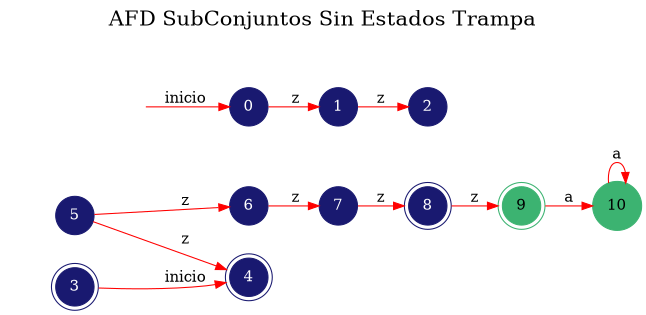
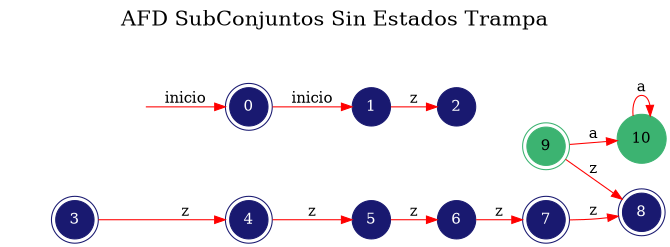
edge "0" -> "1": label "z" -> "inicio"
node "0": shape circle -> doublecircle
node "7": shape circle -> doublecircle
edge "8" -> "9": reversed
edge "5" -> "4": reversed
edge "3" -> "4": label "inicio" -> "z"
